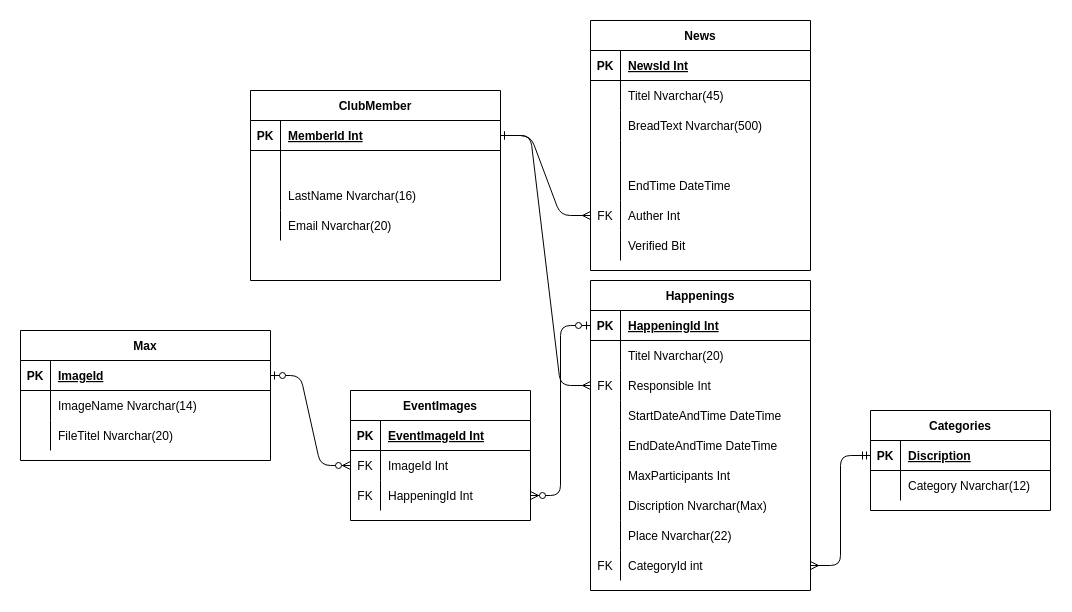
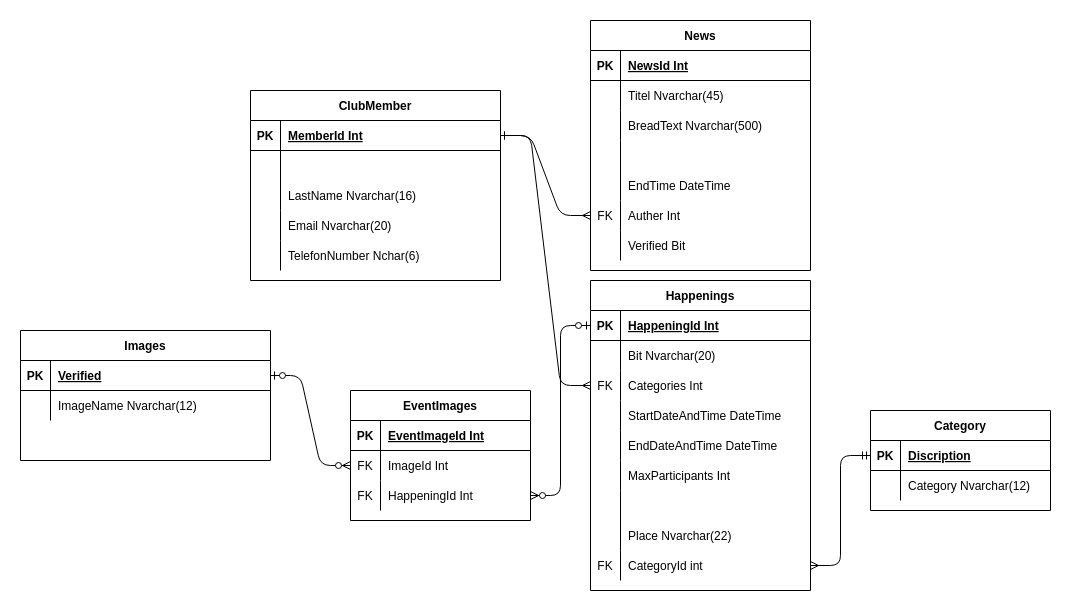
node "TelefonNumber Nchar(6)": added
node "Max": label "Max" -> "Images"
node "Titel Nvarchar(20)": label "Titel Nvarchar(20)" -> "Bit Nvarchar(20)"
node "ImageId": label "ImageId" -> "Verified"
node "Responsible Int": label "Responsible Int" -> "Categories Int"
node "ImageName Nvarchar(14)": label "ImageName Nvarchar(14)" -> "ImageName Nvarchar(12)"
node "Categories": label "Categories" -> "Category"
node "FileTitel Nvarchar(20)": removed
node "Discription Nvarchar(Max)": removed
